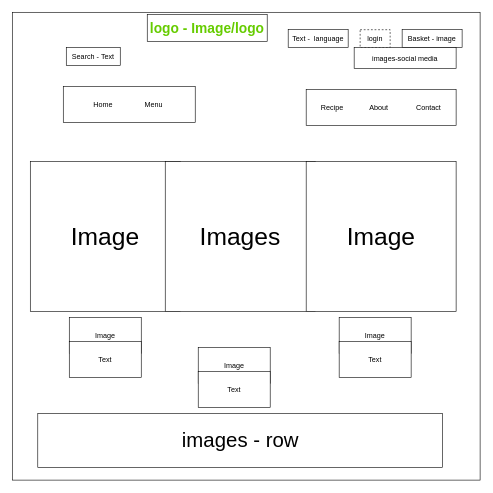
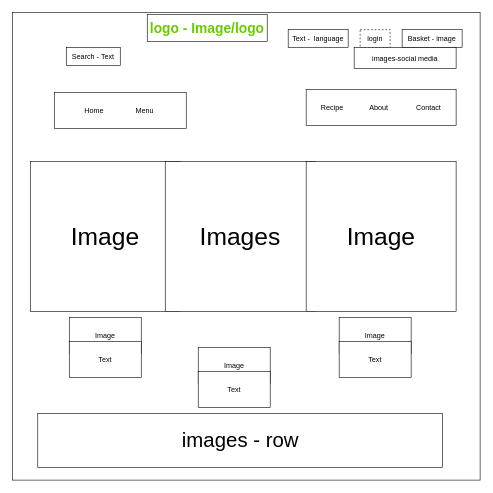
node "Home Menu": moved (129, 105) -> (120, 111)
